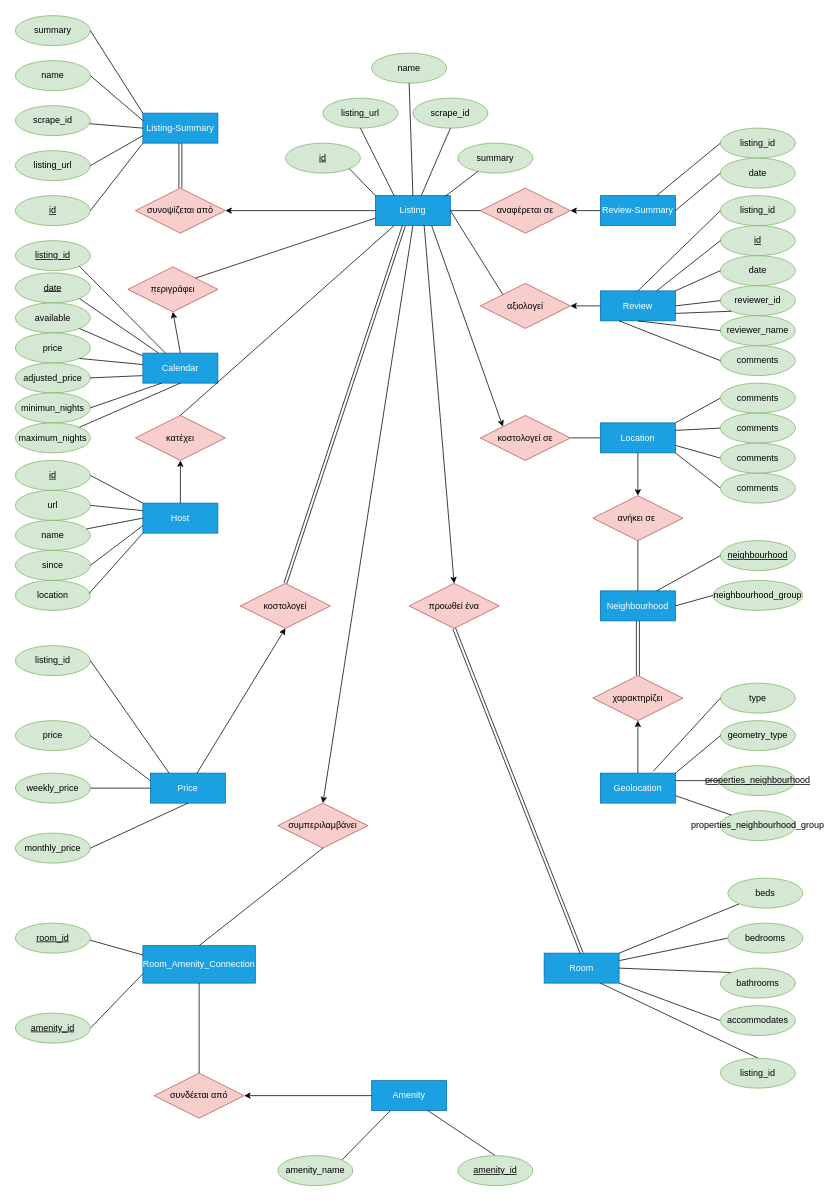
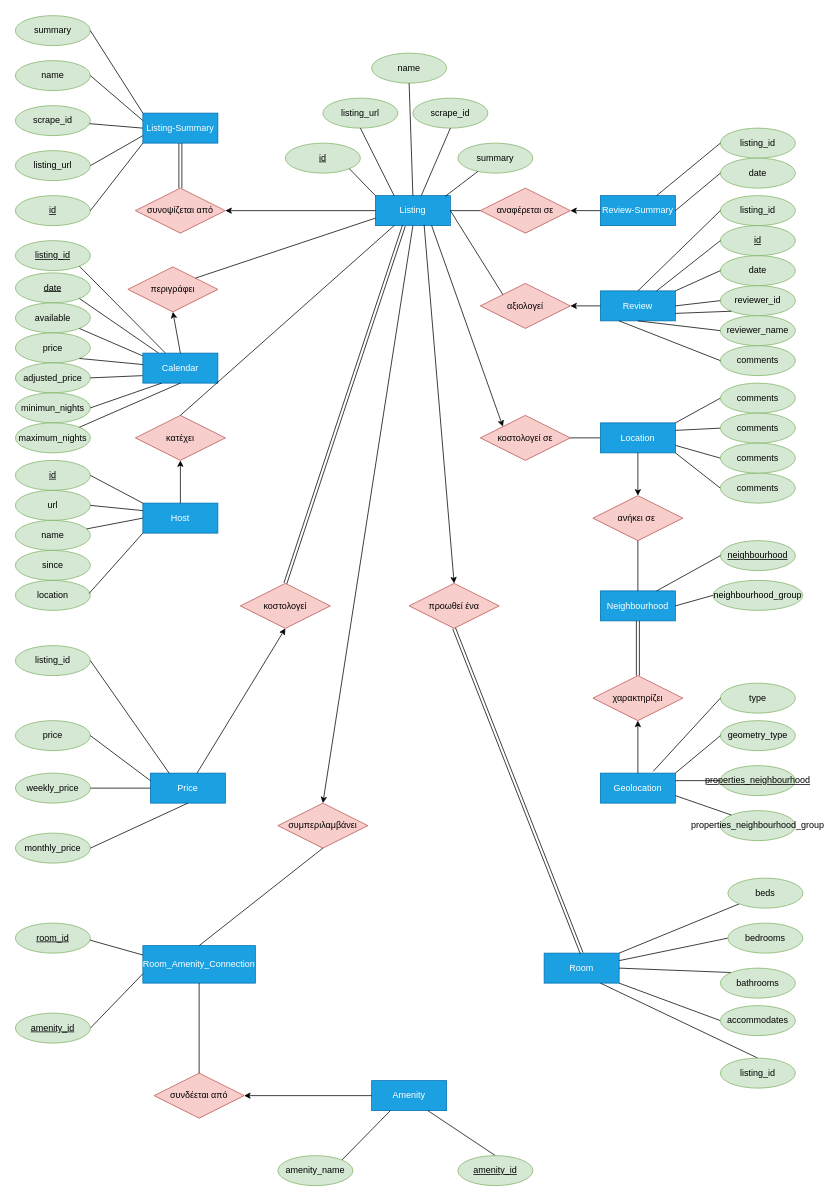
edge "Host" -- "since": removed
